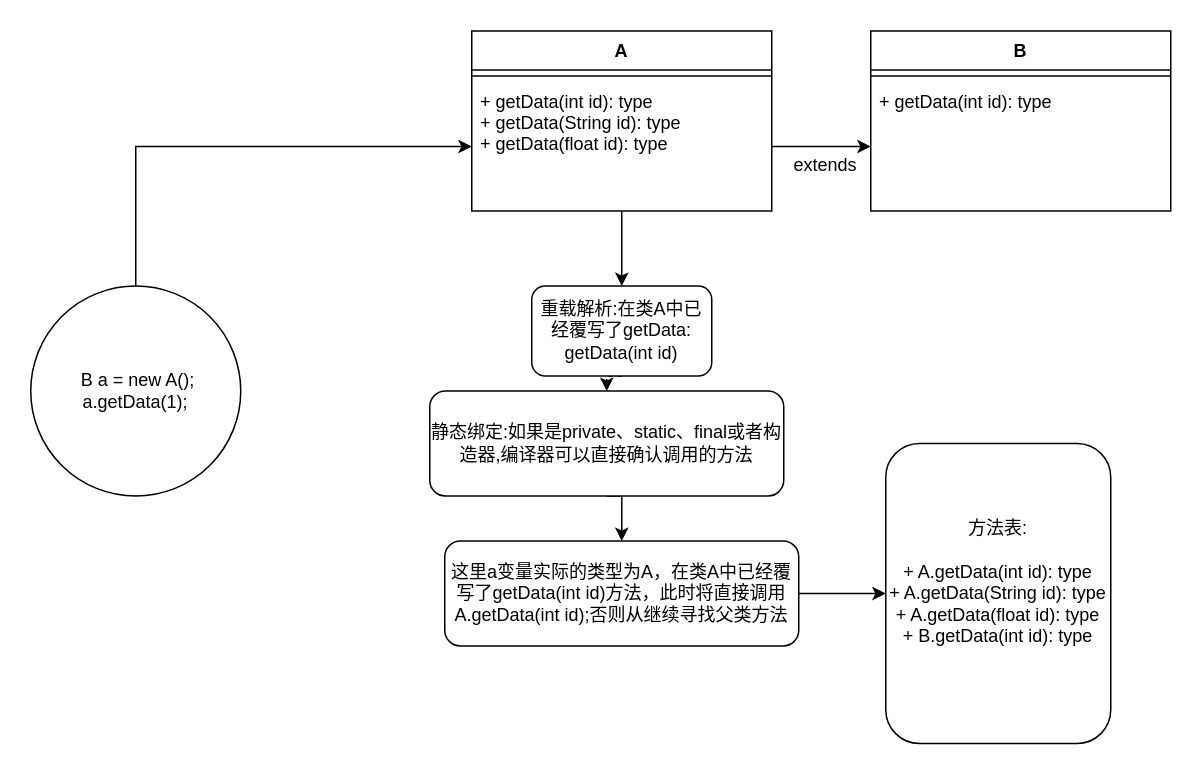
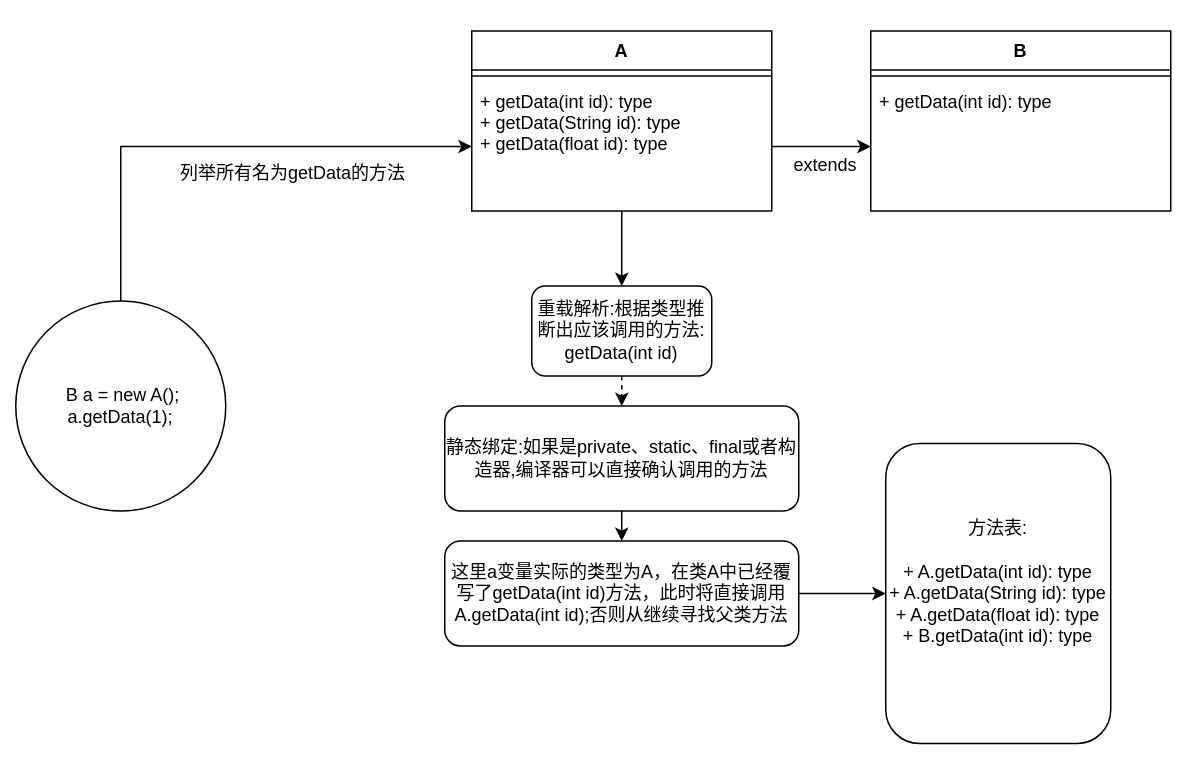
node "列举所有名为getData的方法": added
node "重载解析:在类A中已经覆写了getData: getData(int id)": label "重载解析:在类A中已经覆写了getData: getData(int id)" -> "重载解析:根据类型推断出应该调用的方法: getData(int id)"
node "B a = new A(); a.getData(1);": moved (136, 391) -> (121, 406)
node "静态绑定:如果是private、static、final或者构造器,编译器可以直接确认调用的方法": moved (607, 443) -> (622, 458)
